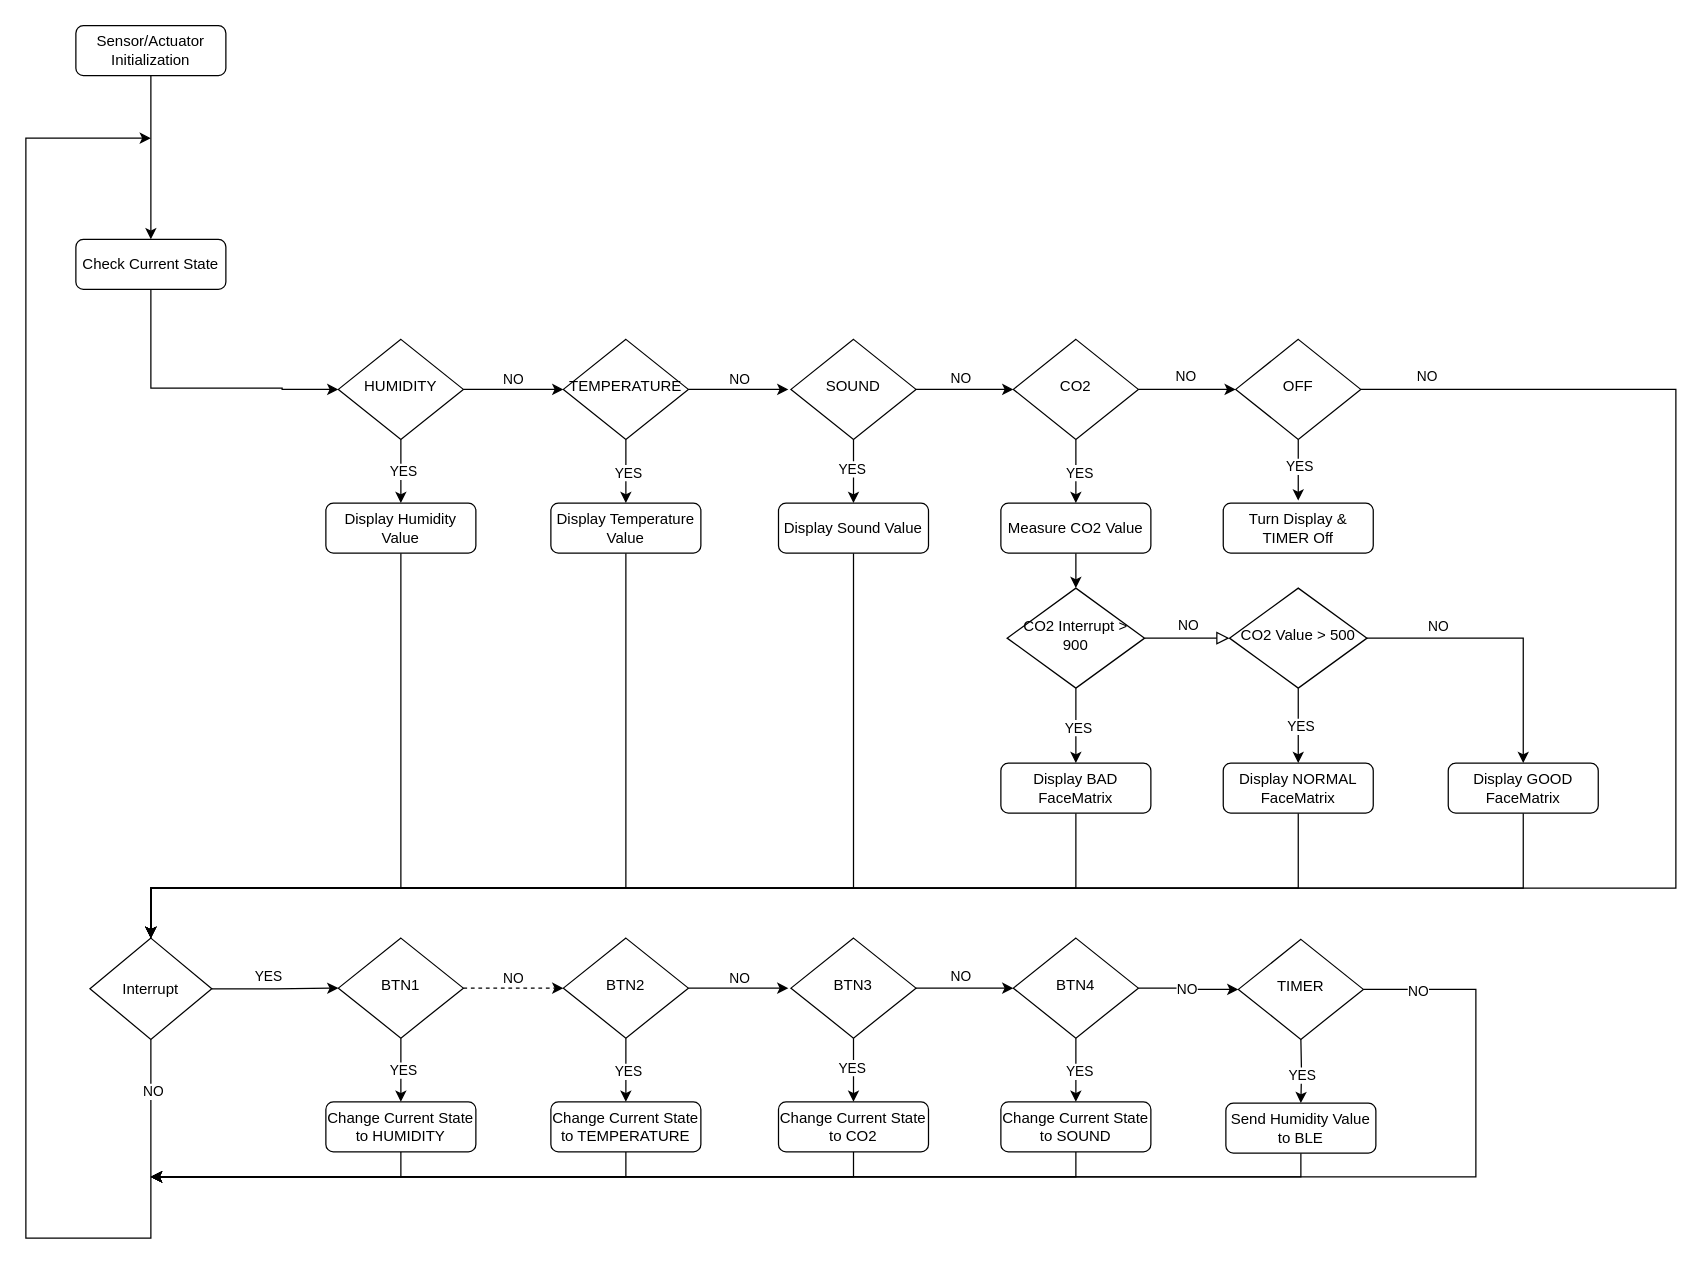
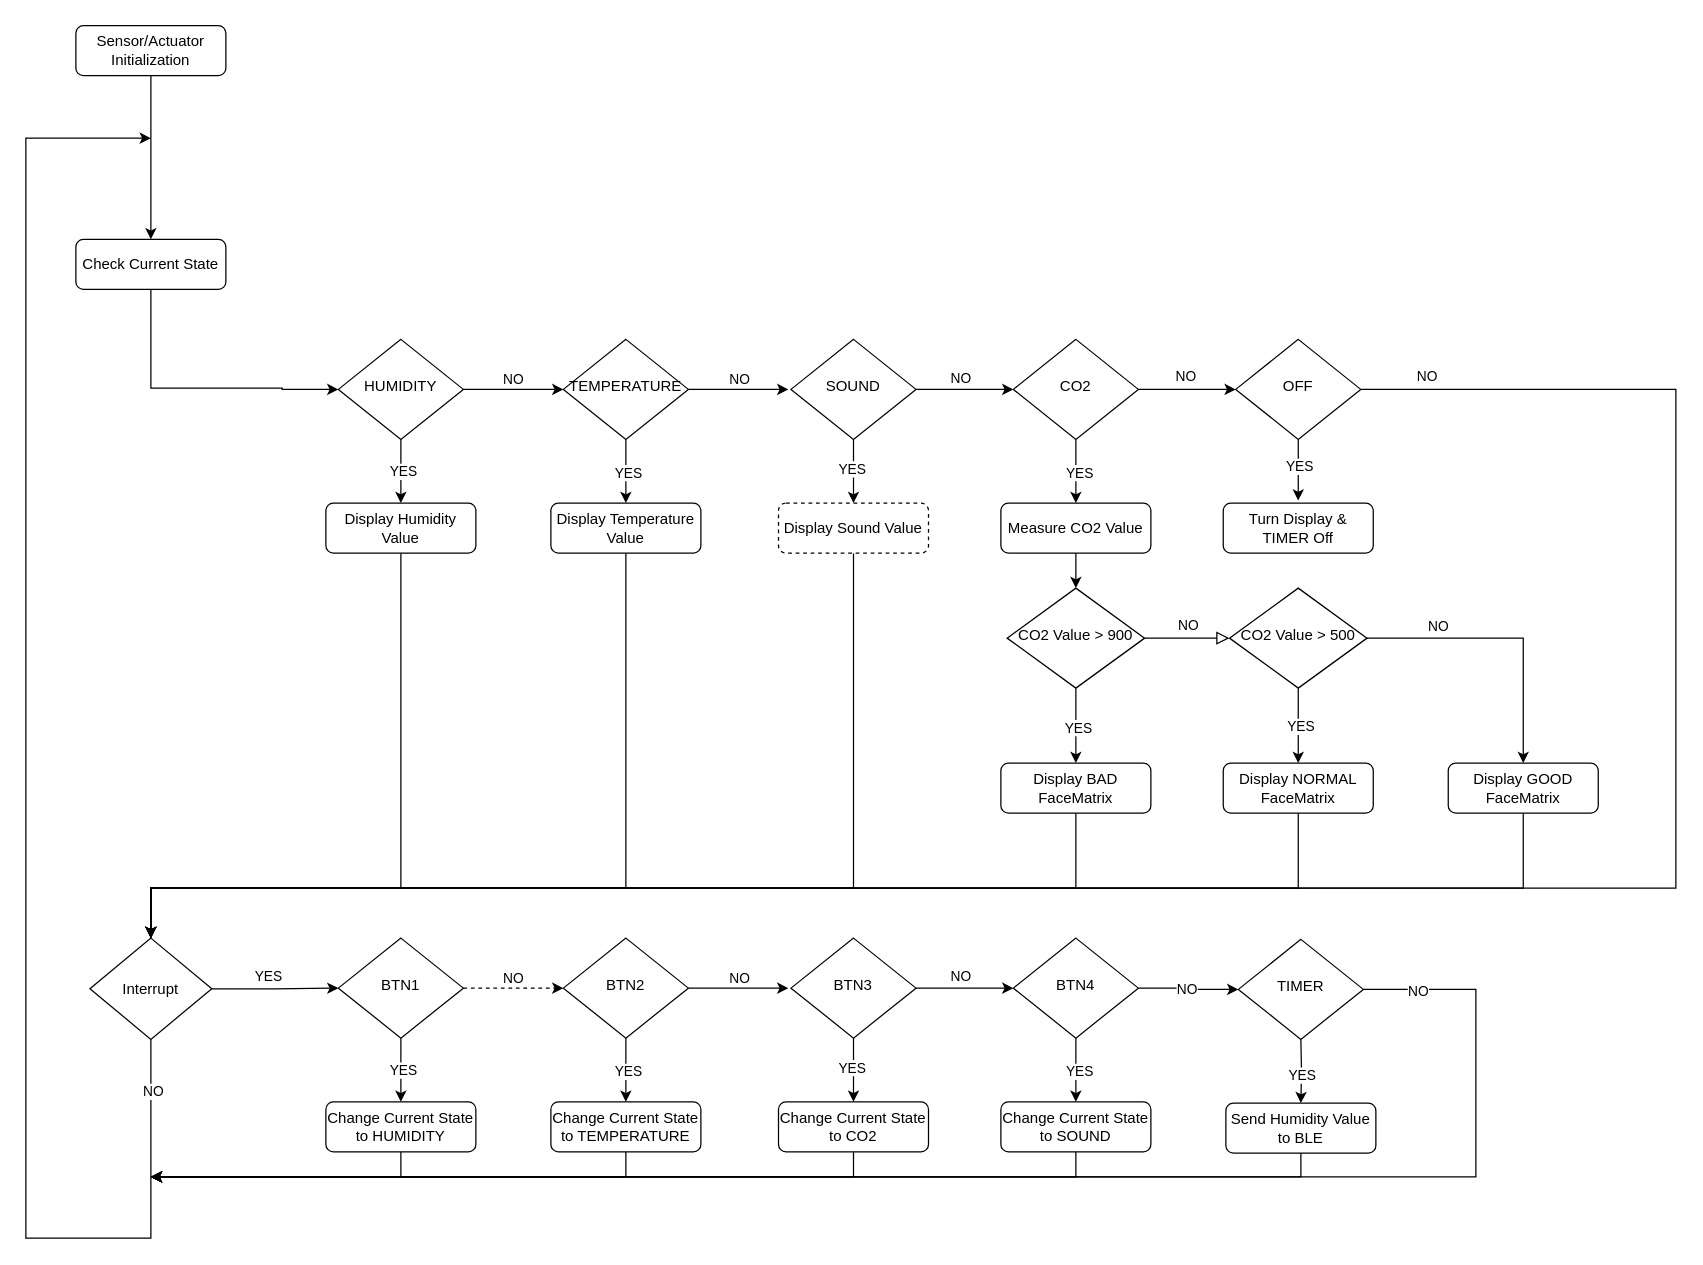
node "Display Sound Value": style solid -> dashed
node "CO2 Interrupt > 900": label "CO2 Interrupt > 900" -> "CO2 Value > 900"
